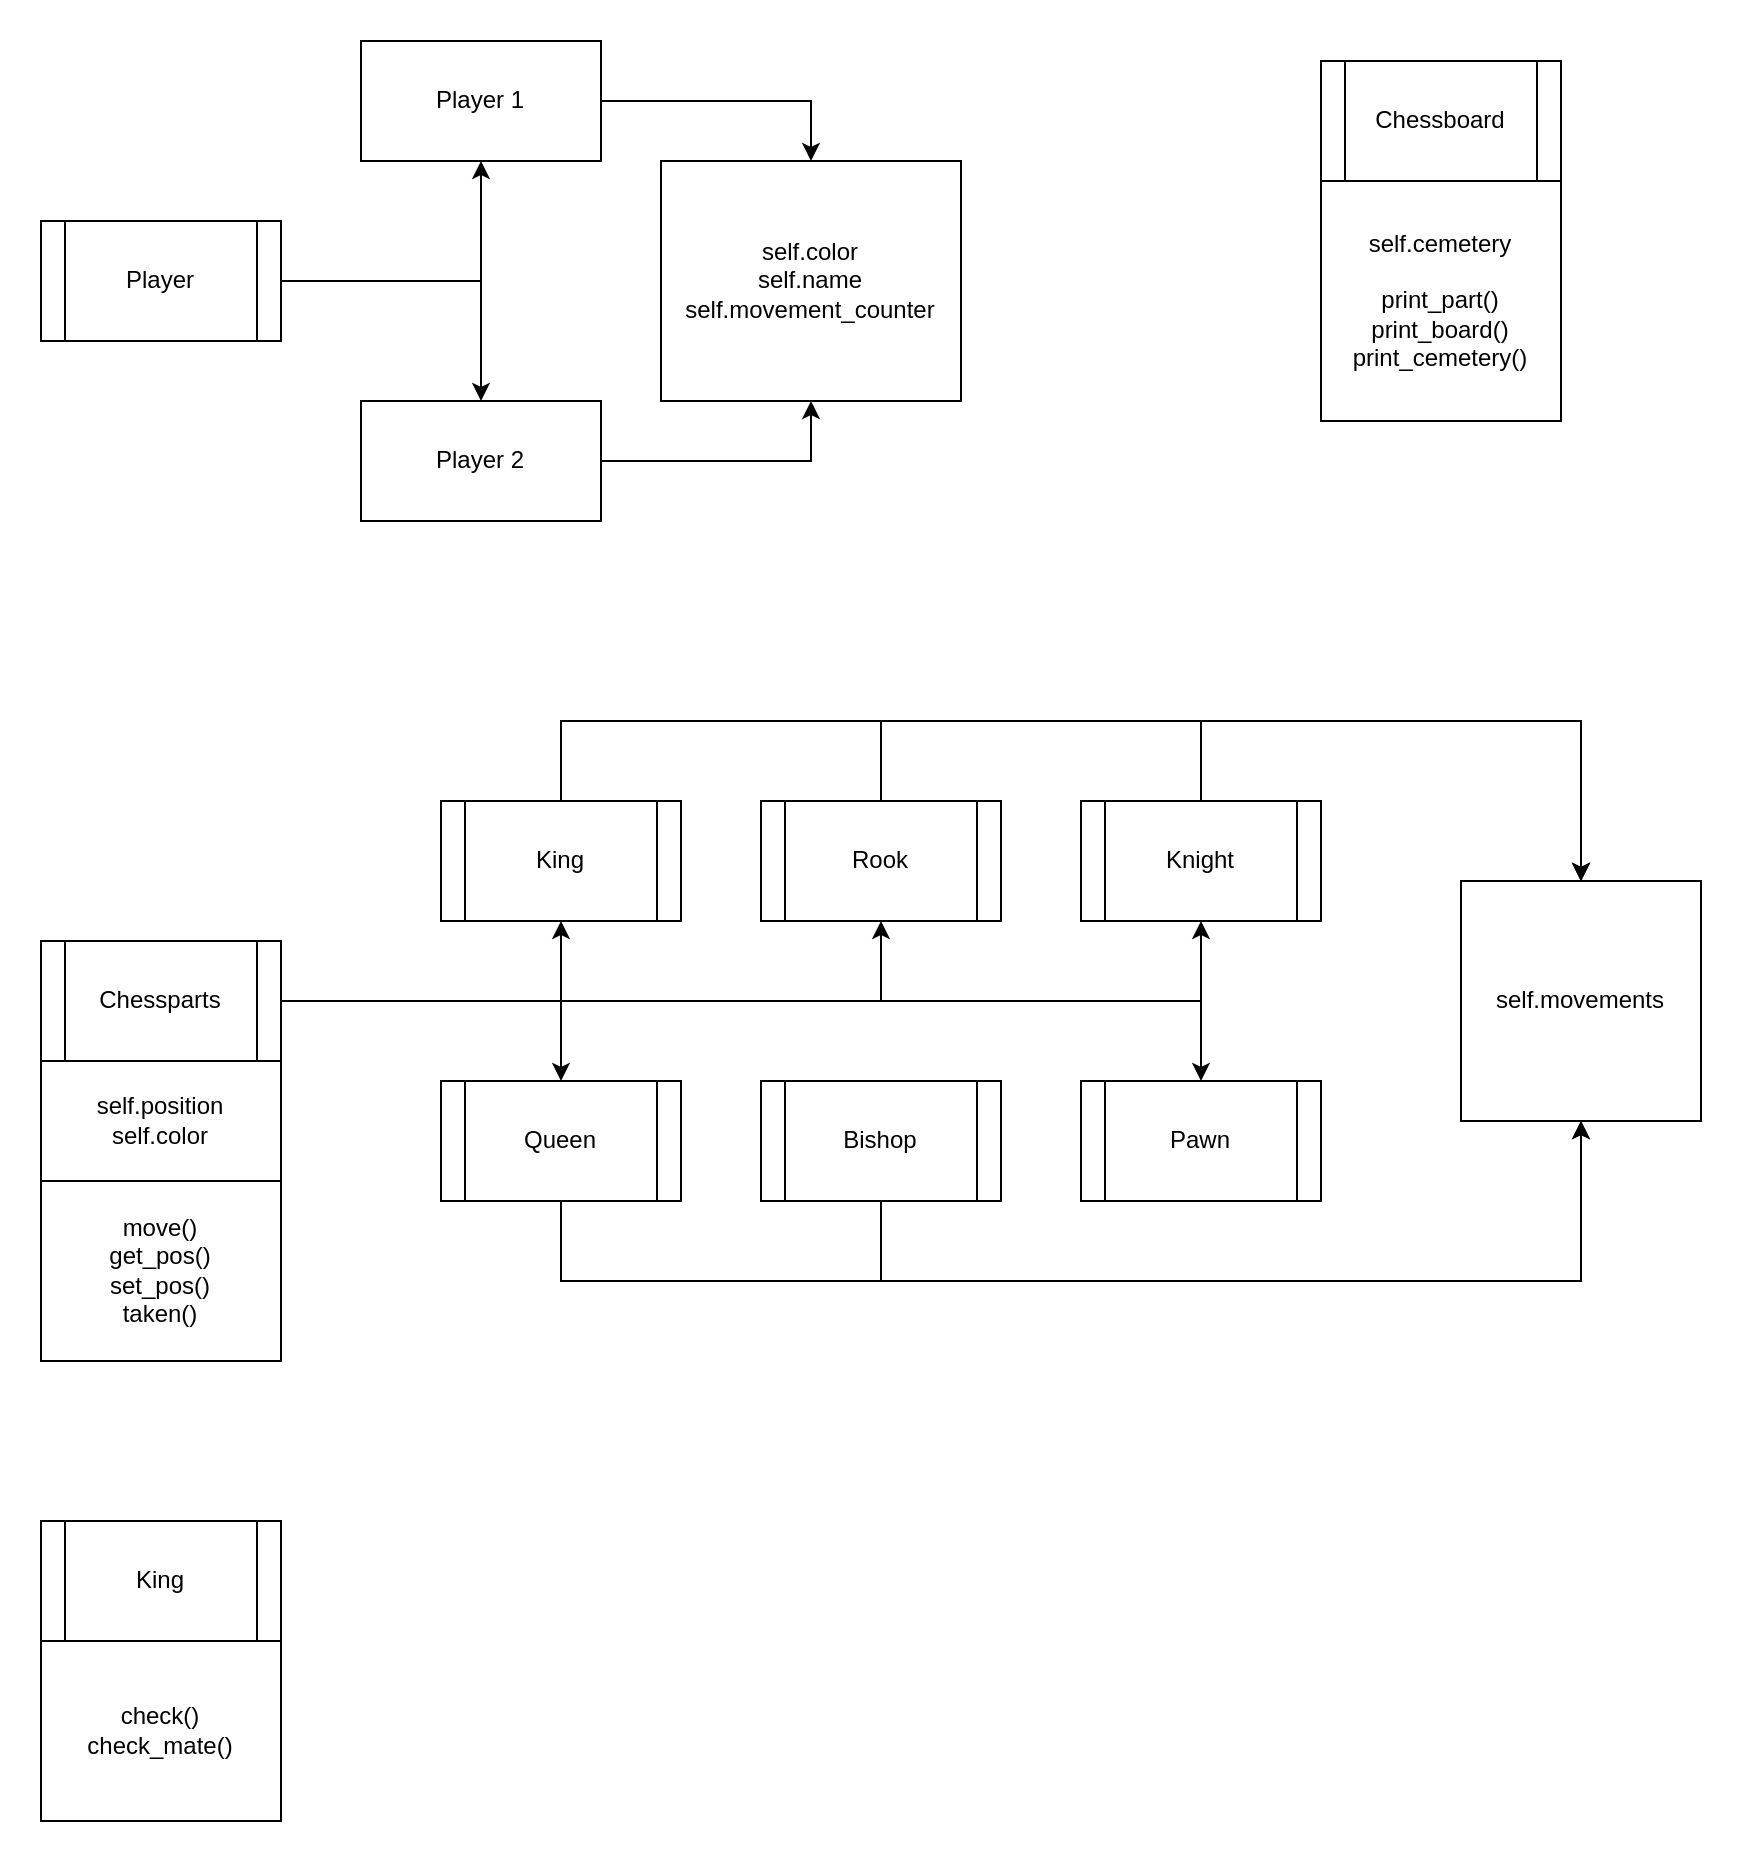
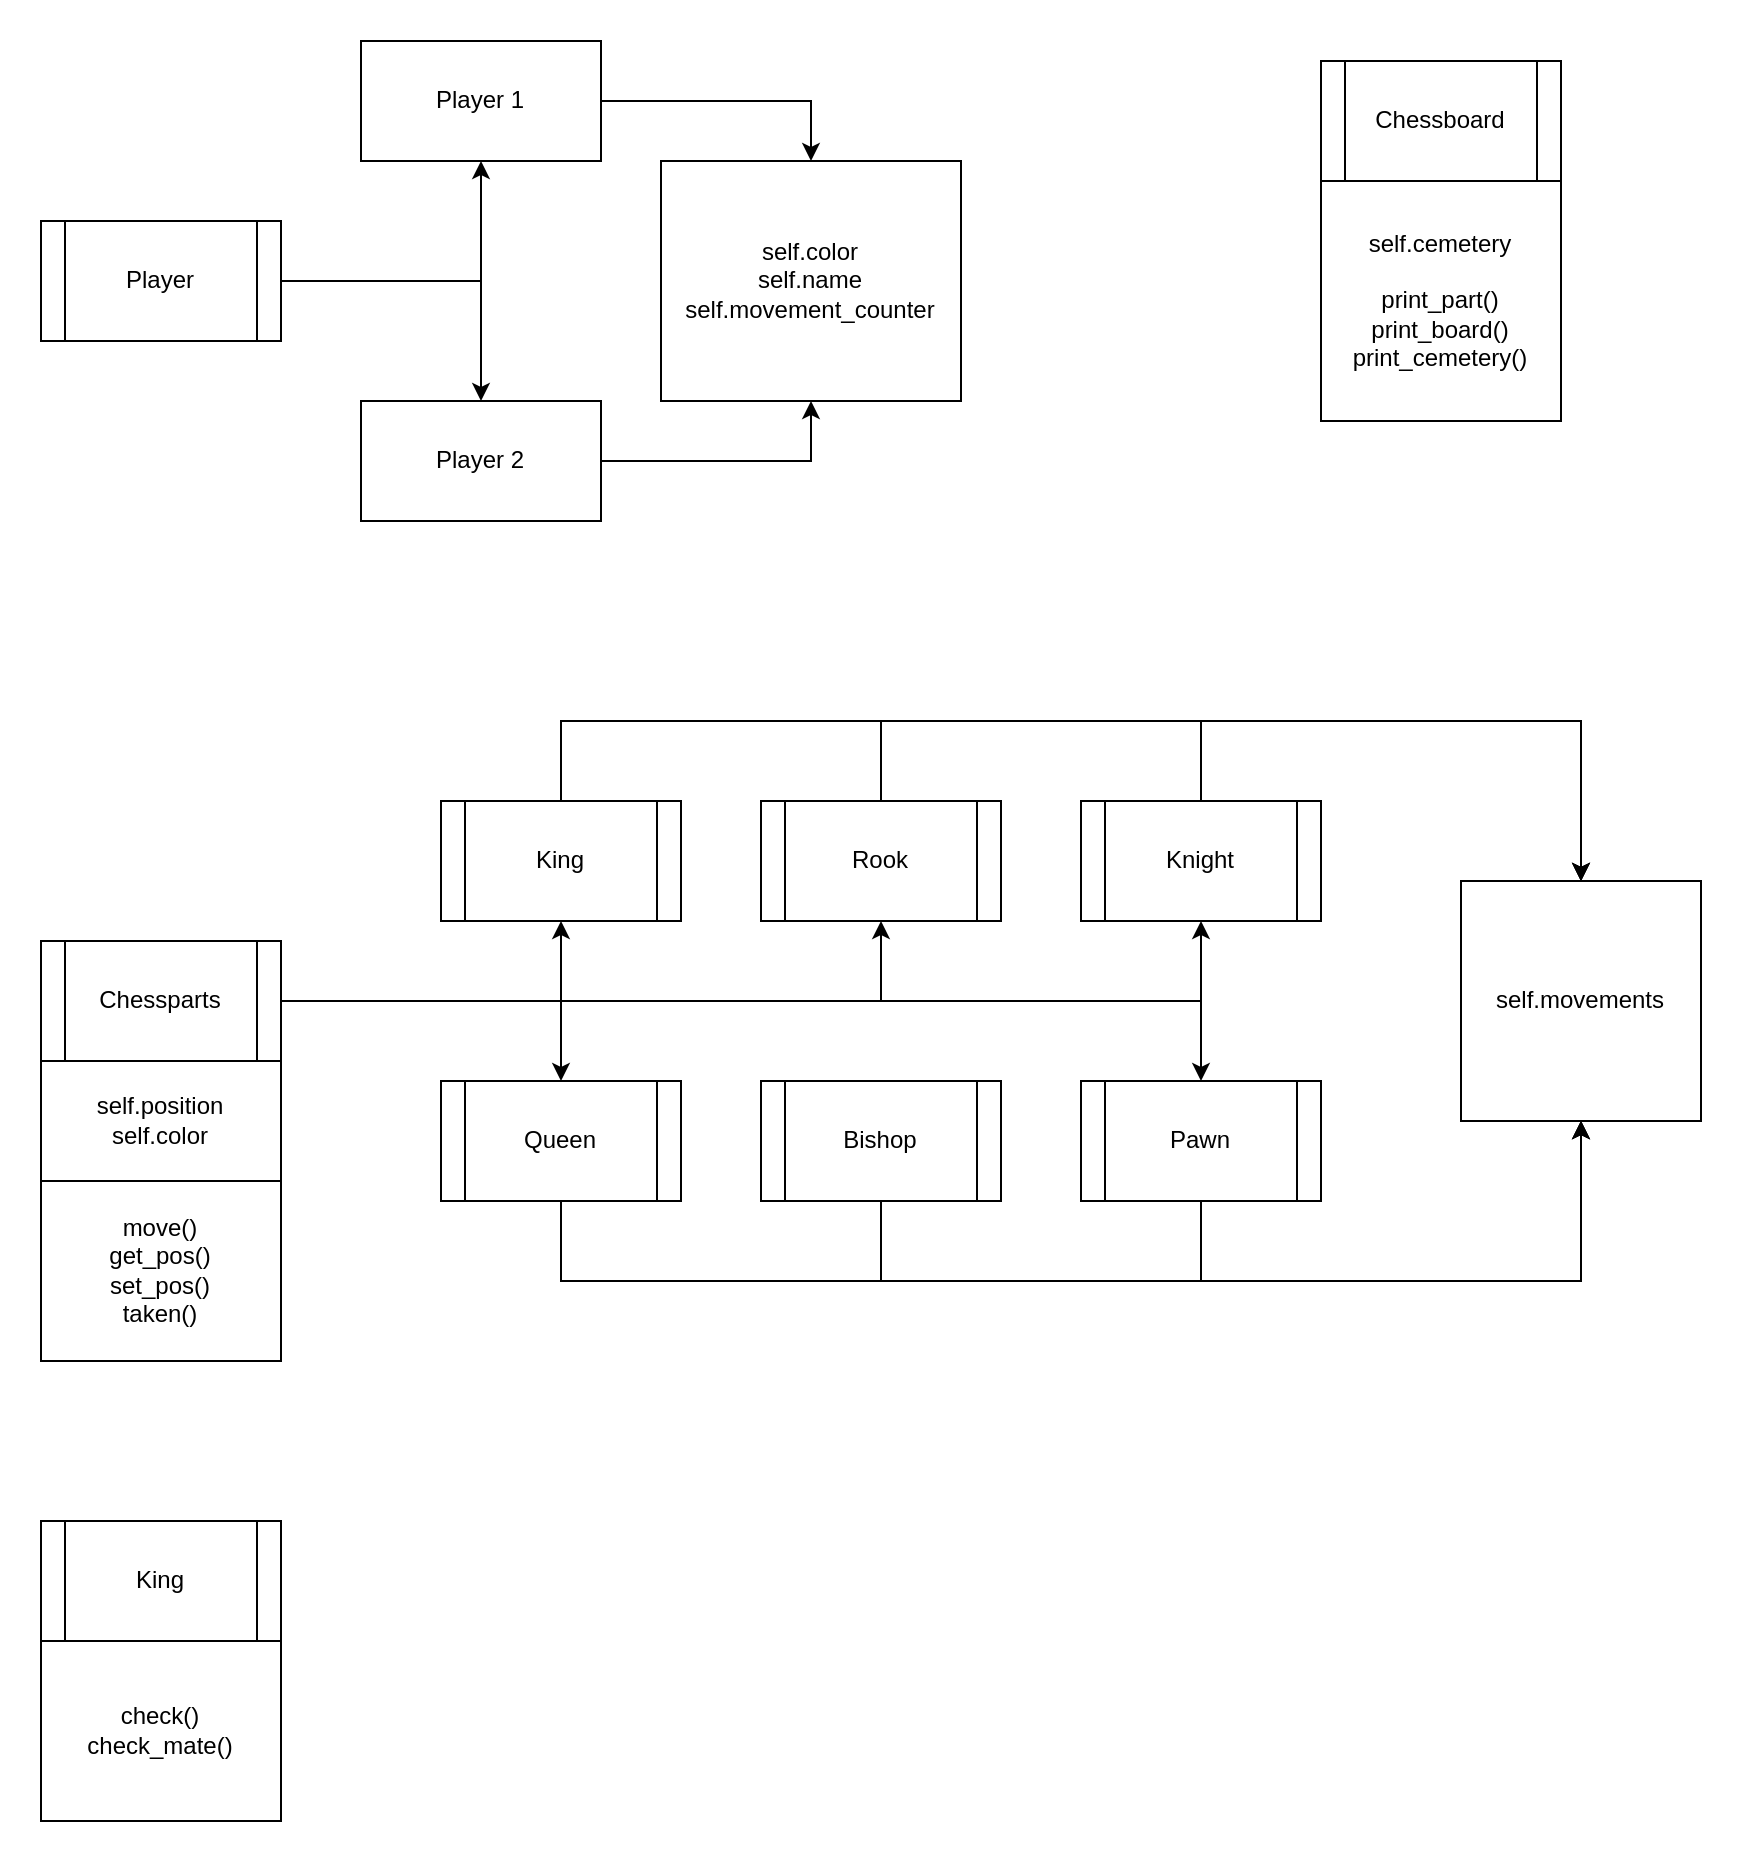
edge "Pawn" -> "self.movements": added
